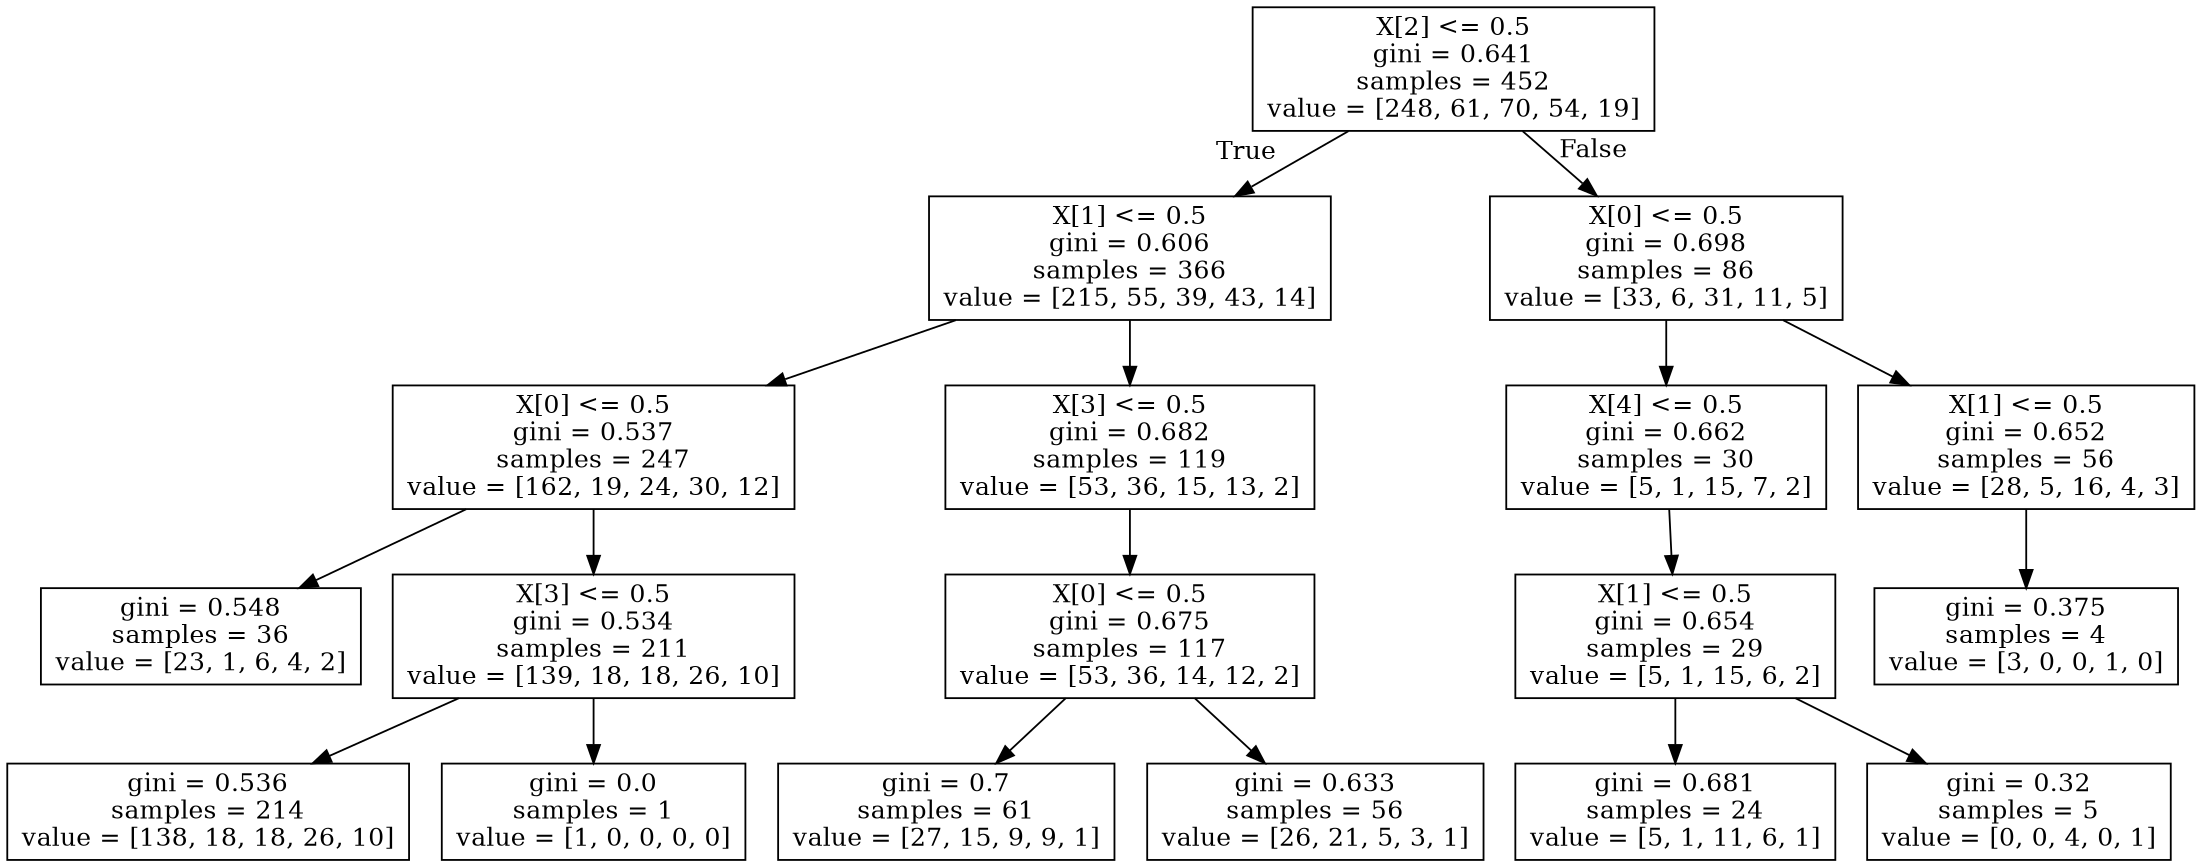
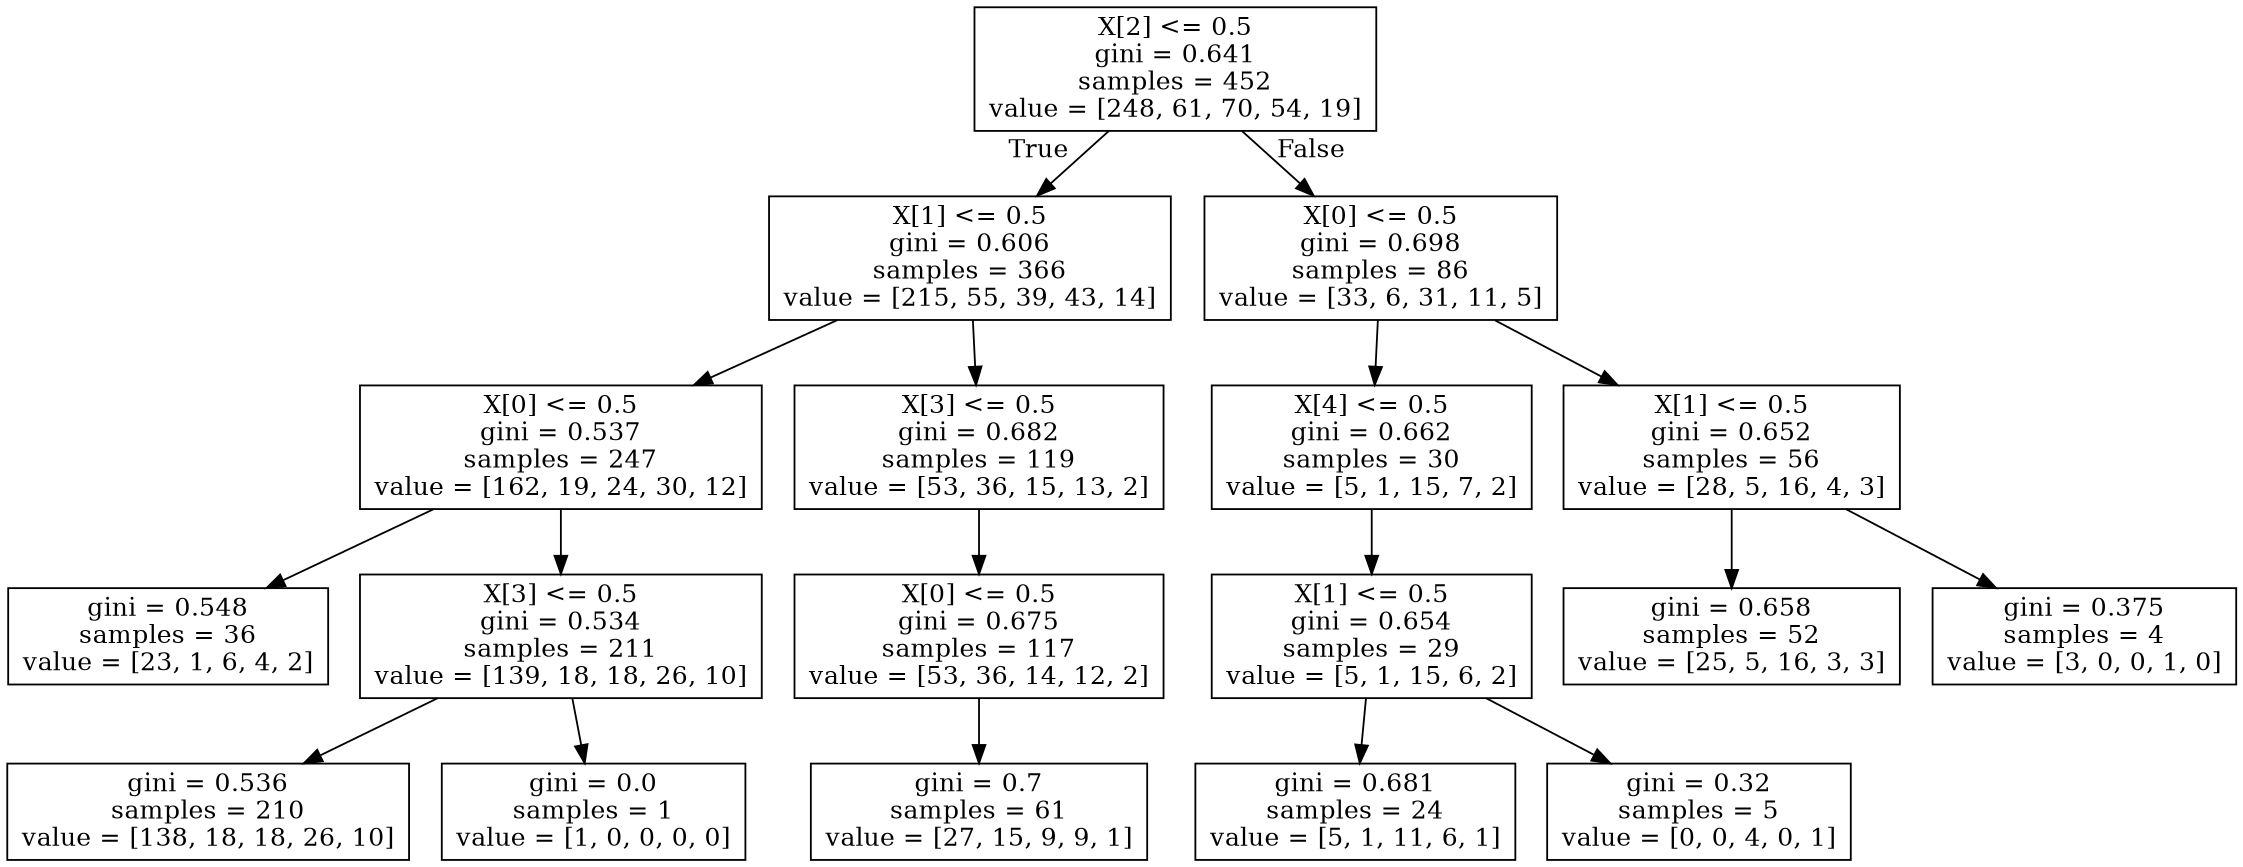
node "gini = 0.658 samples = 52 value = [25, 5, 16, 3, 3]": added
node "gini = 0.536 samples = 214 value = [138, 18, 18, 26, 10]": label "gini = 0.536 samples = 214 value = [138, 18, 18, 26, 10]" -> "gini = 0.536 samples = 210 value = [138, 18, 18, 26, 10]"
node "gini = 0.633 samples = 56 value = [26, 21, 5, 3, 1]": removed
